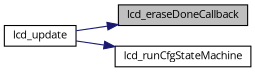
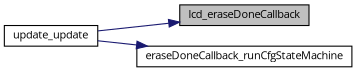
node "lcd_update": label "lcd_update" -> "update_update"
node "lcd_runCfgStateMachine": label "lcd_runCfgStateMachine" -> "eraseDoneCallback_runCfgStateMachine"
